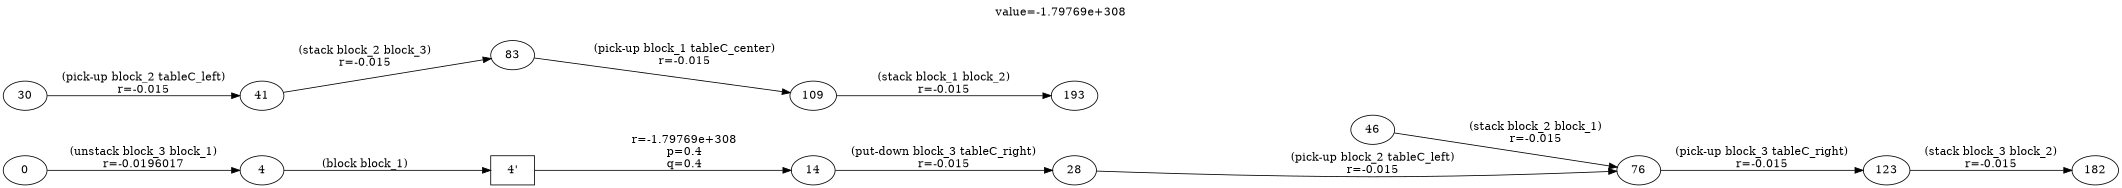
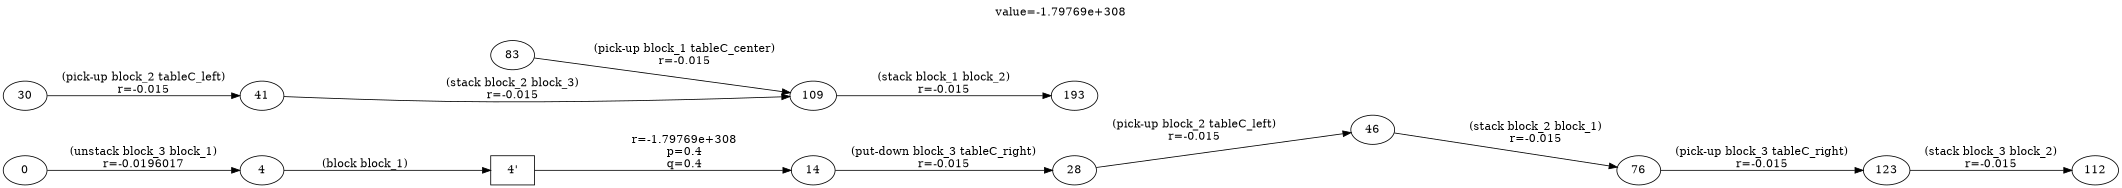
edge "41" -> "83": now "41" -> "109"
node "182": label "182" -> "112"
edge "28" -> "76": now "28" -> "46"
